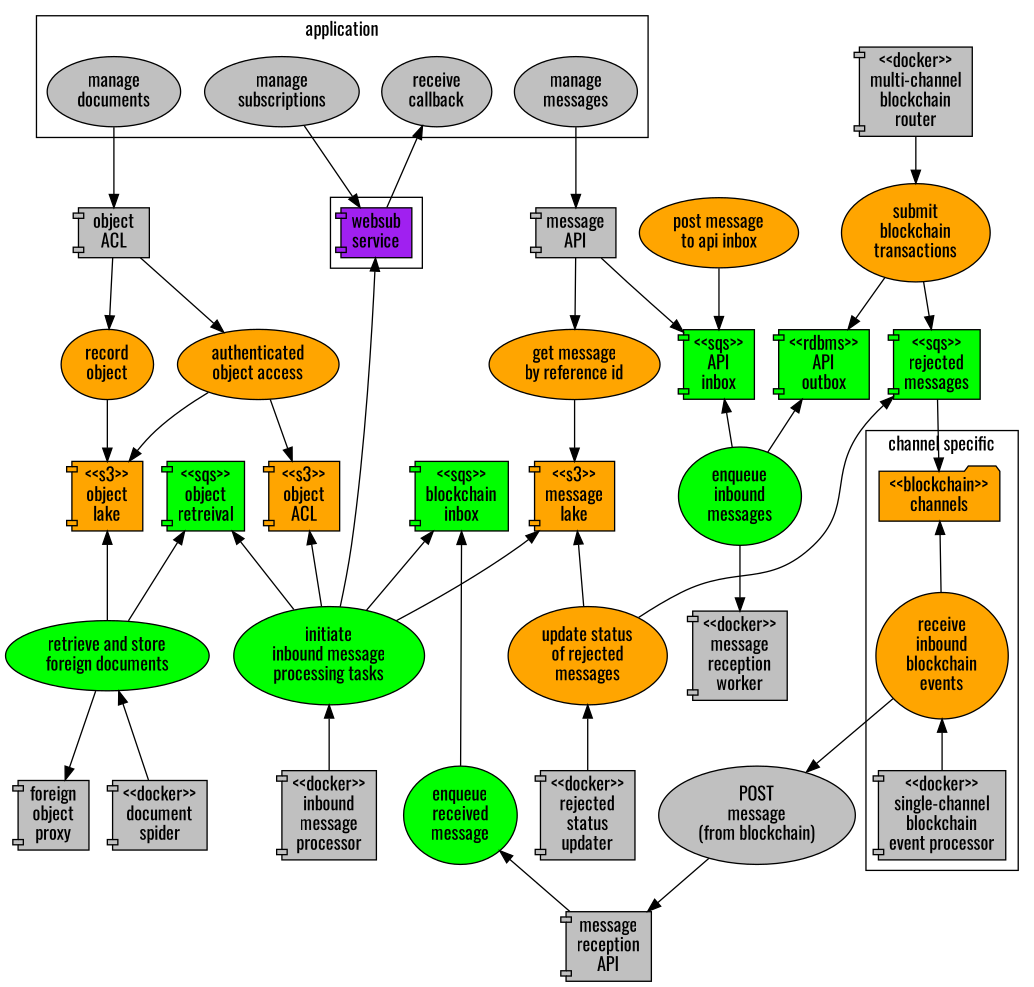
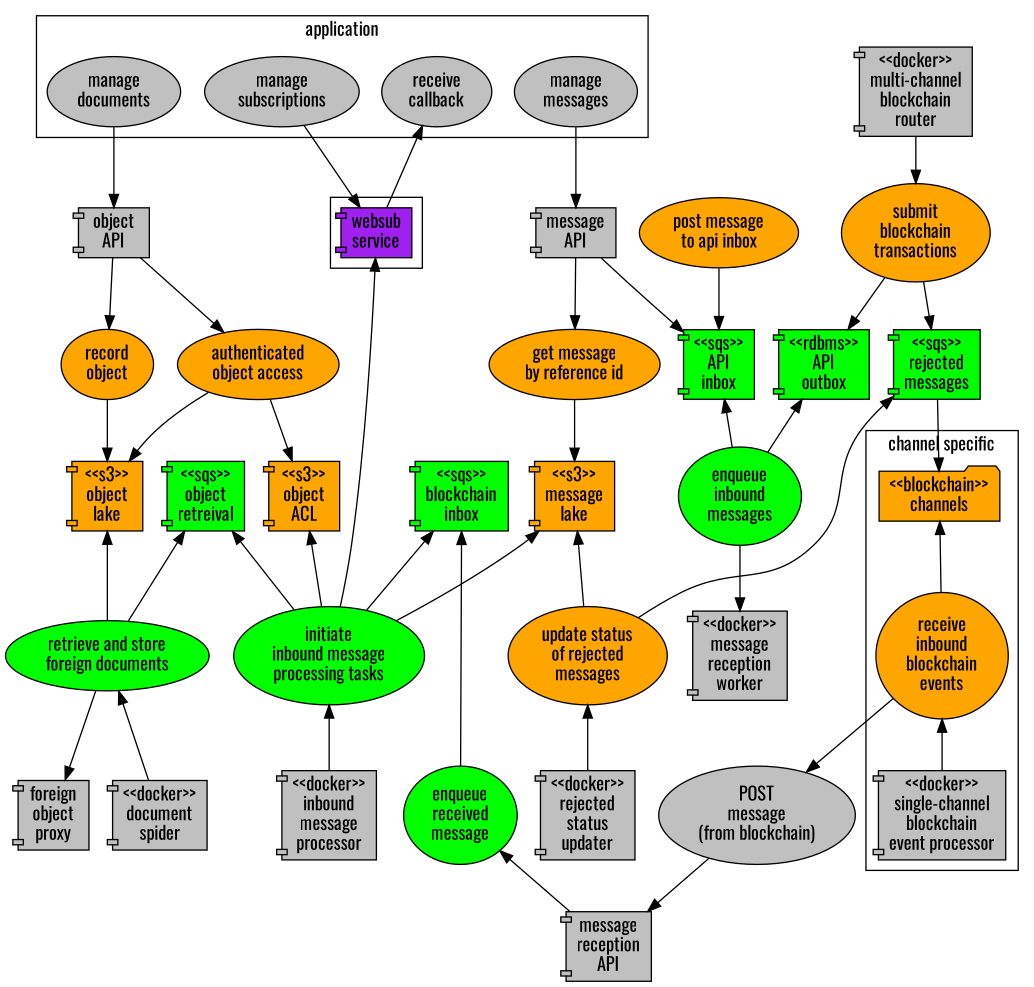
node "object ACL": label "object ACL" -> "object API"
